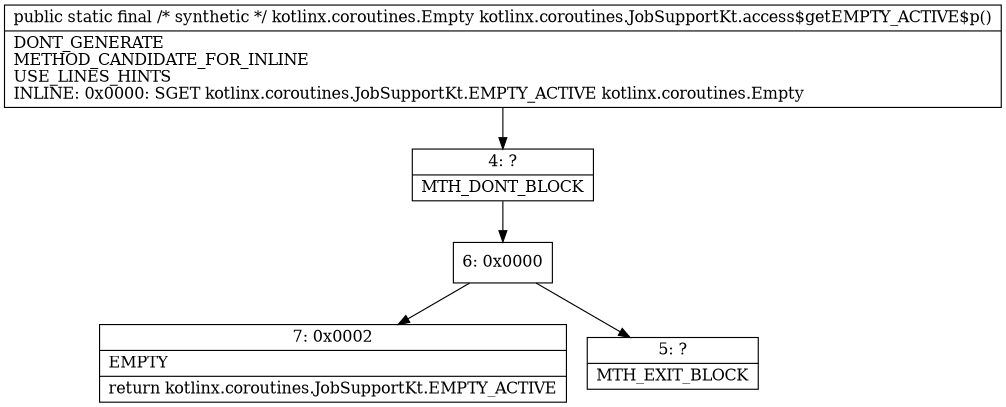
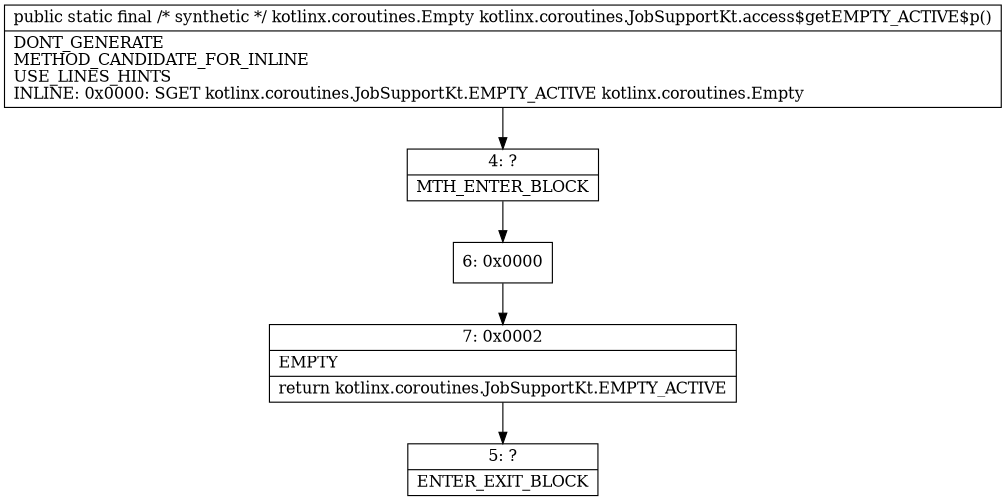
node "4: ?": text "MTH_DONT_BLOCK" -> "MTH_ENTER_BLOCK"
edge "6: 0x0000" -> "5: ?": now "7: 0x0002" -> "5: ?"
node "5: ?": text "MTH_EXIT_BLOCK" -> "ENTER_EXIT_BLOCK"
